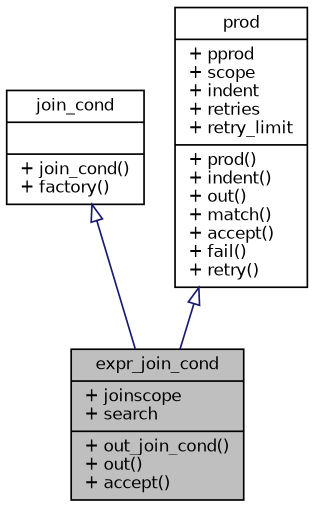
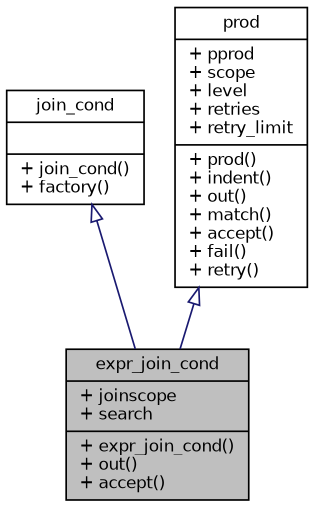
node "prod": text "+ indent" -> "+ level"
node "expr_join_cond": text "+ out_join_cond()" -> "+ expr_join_cond()"
